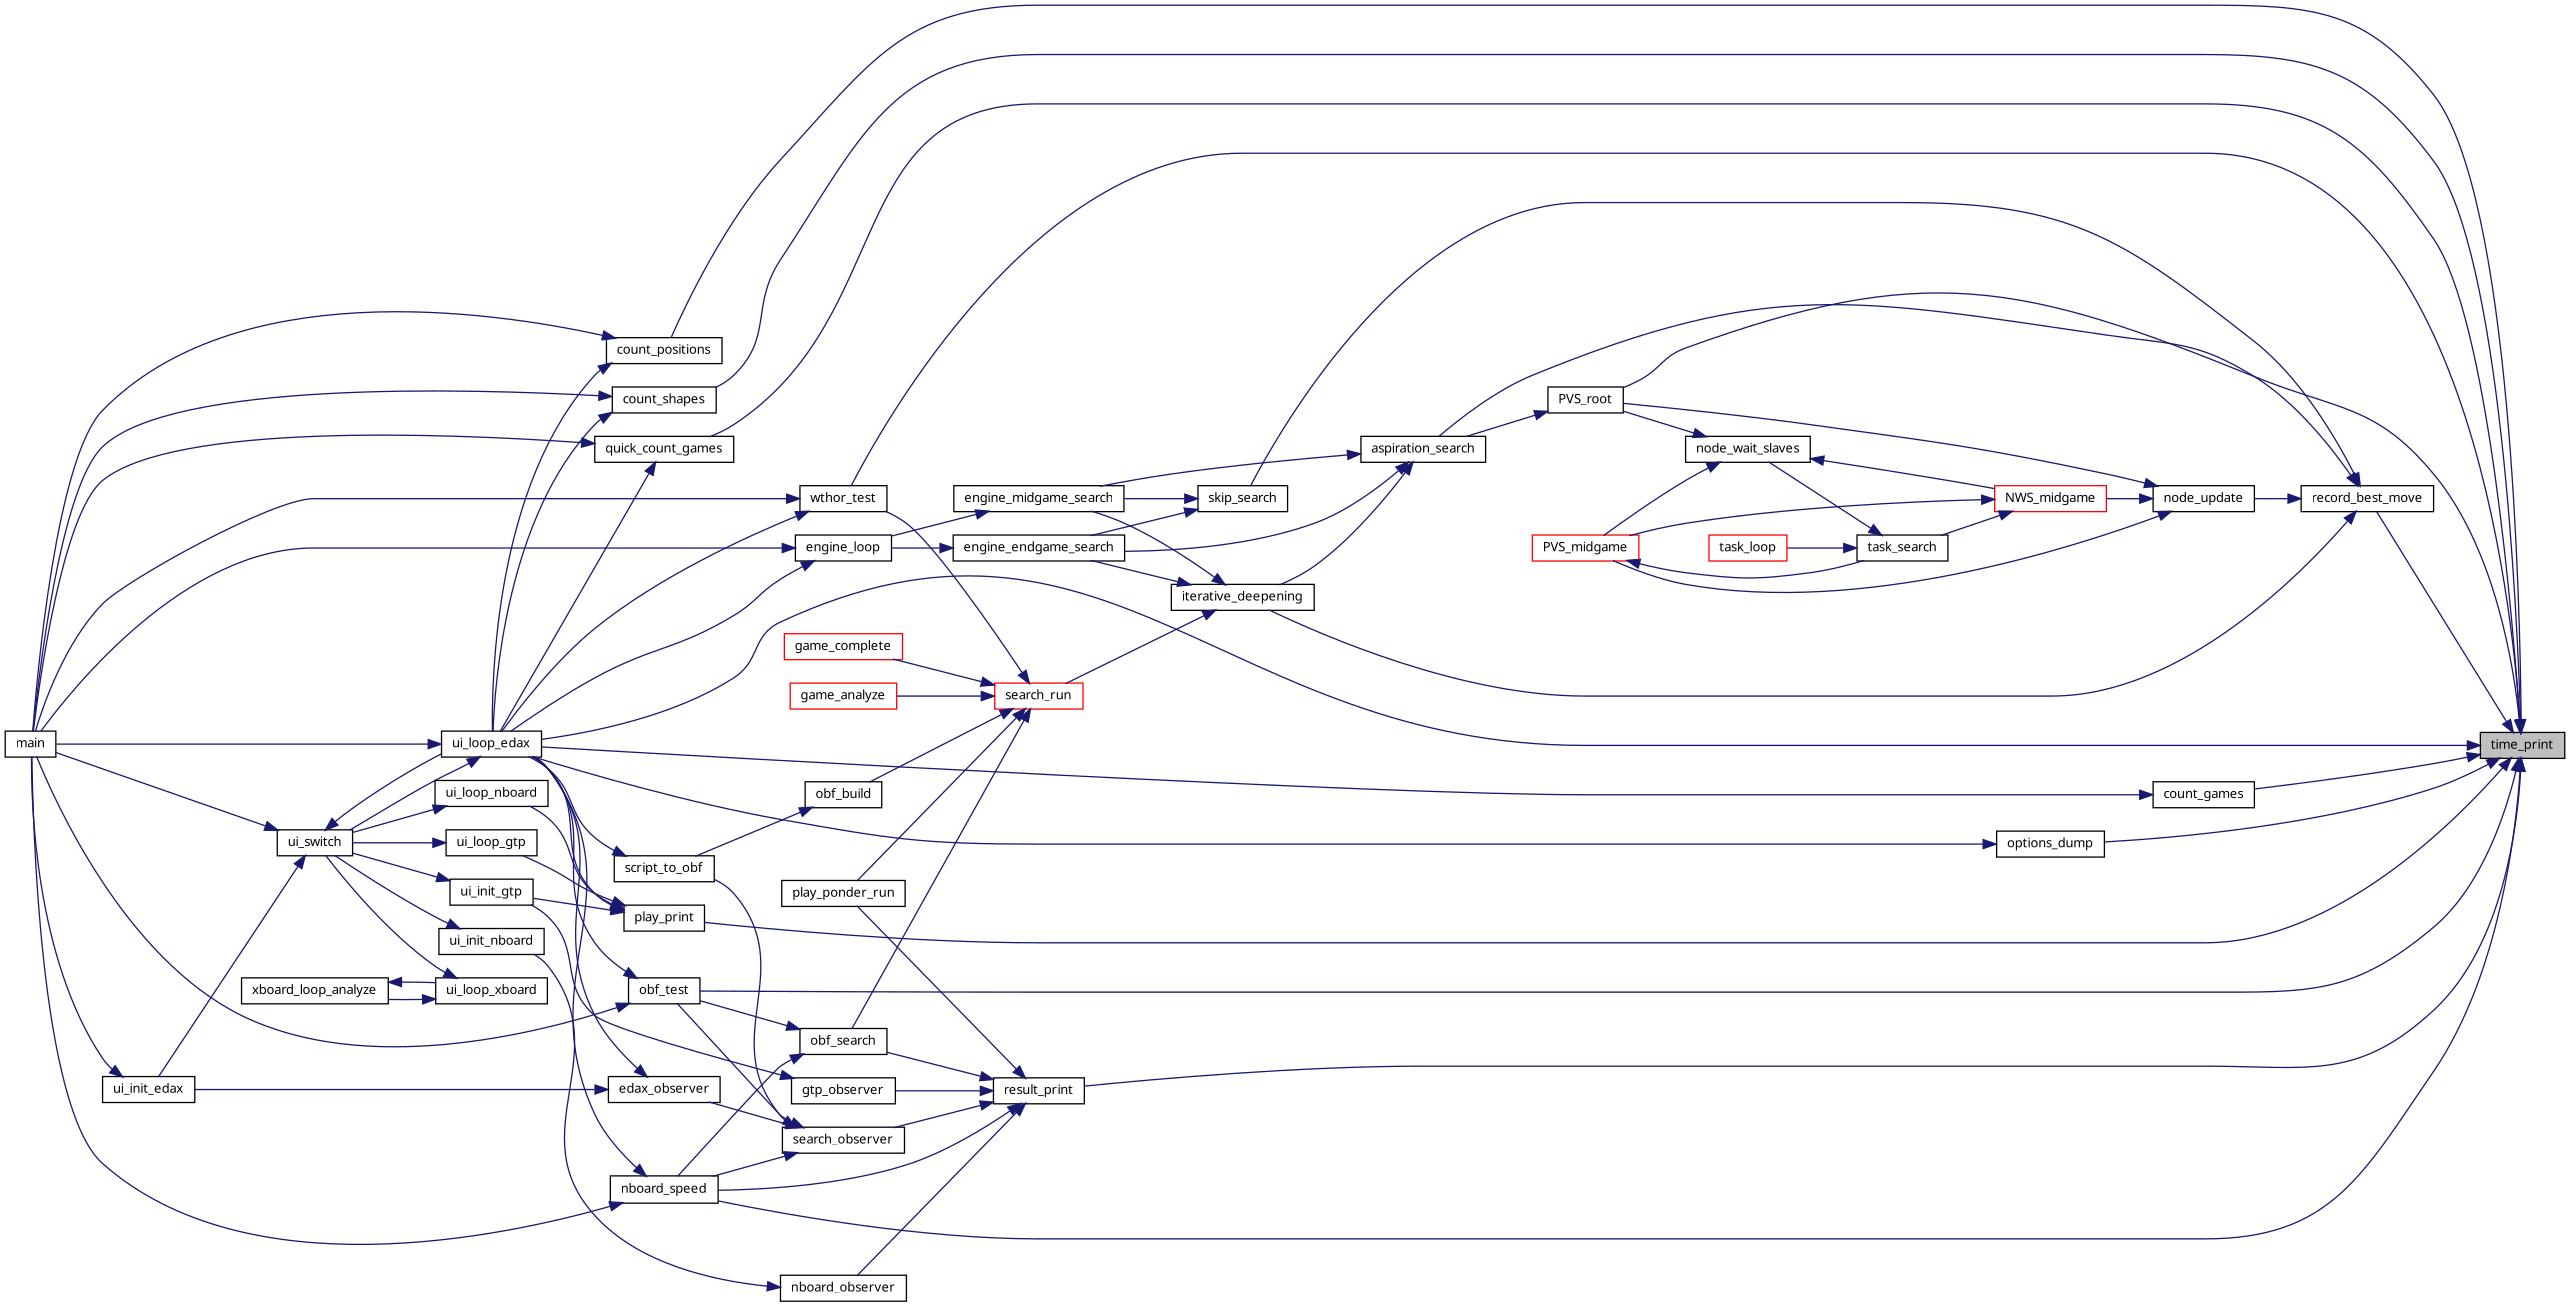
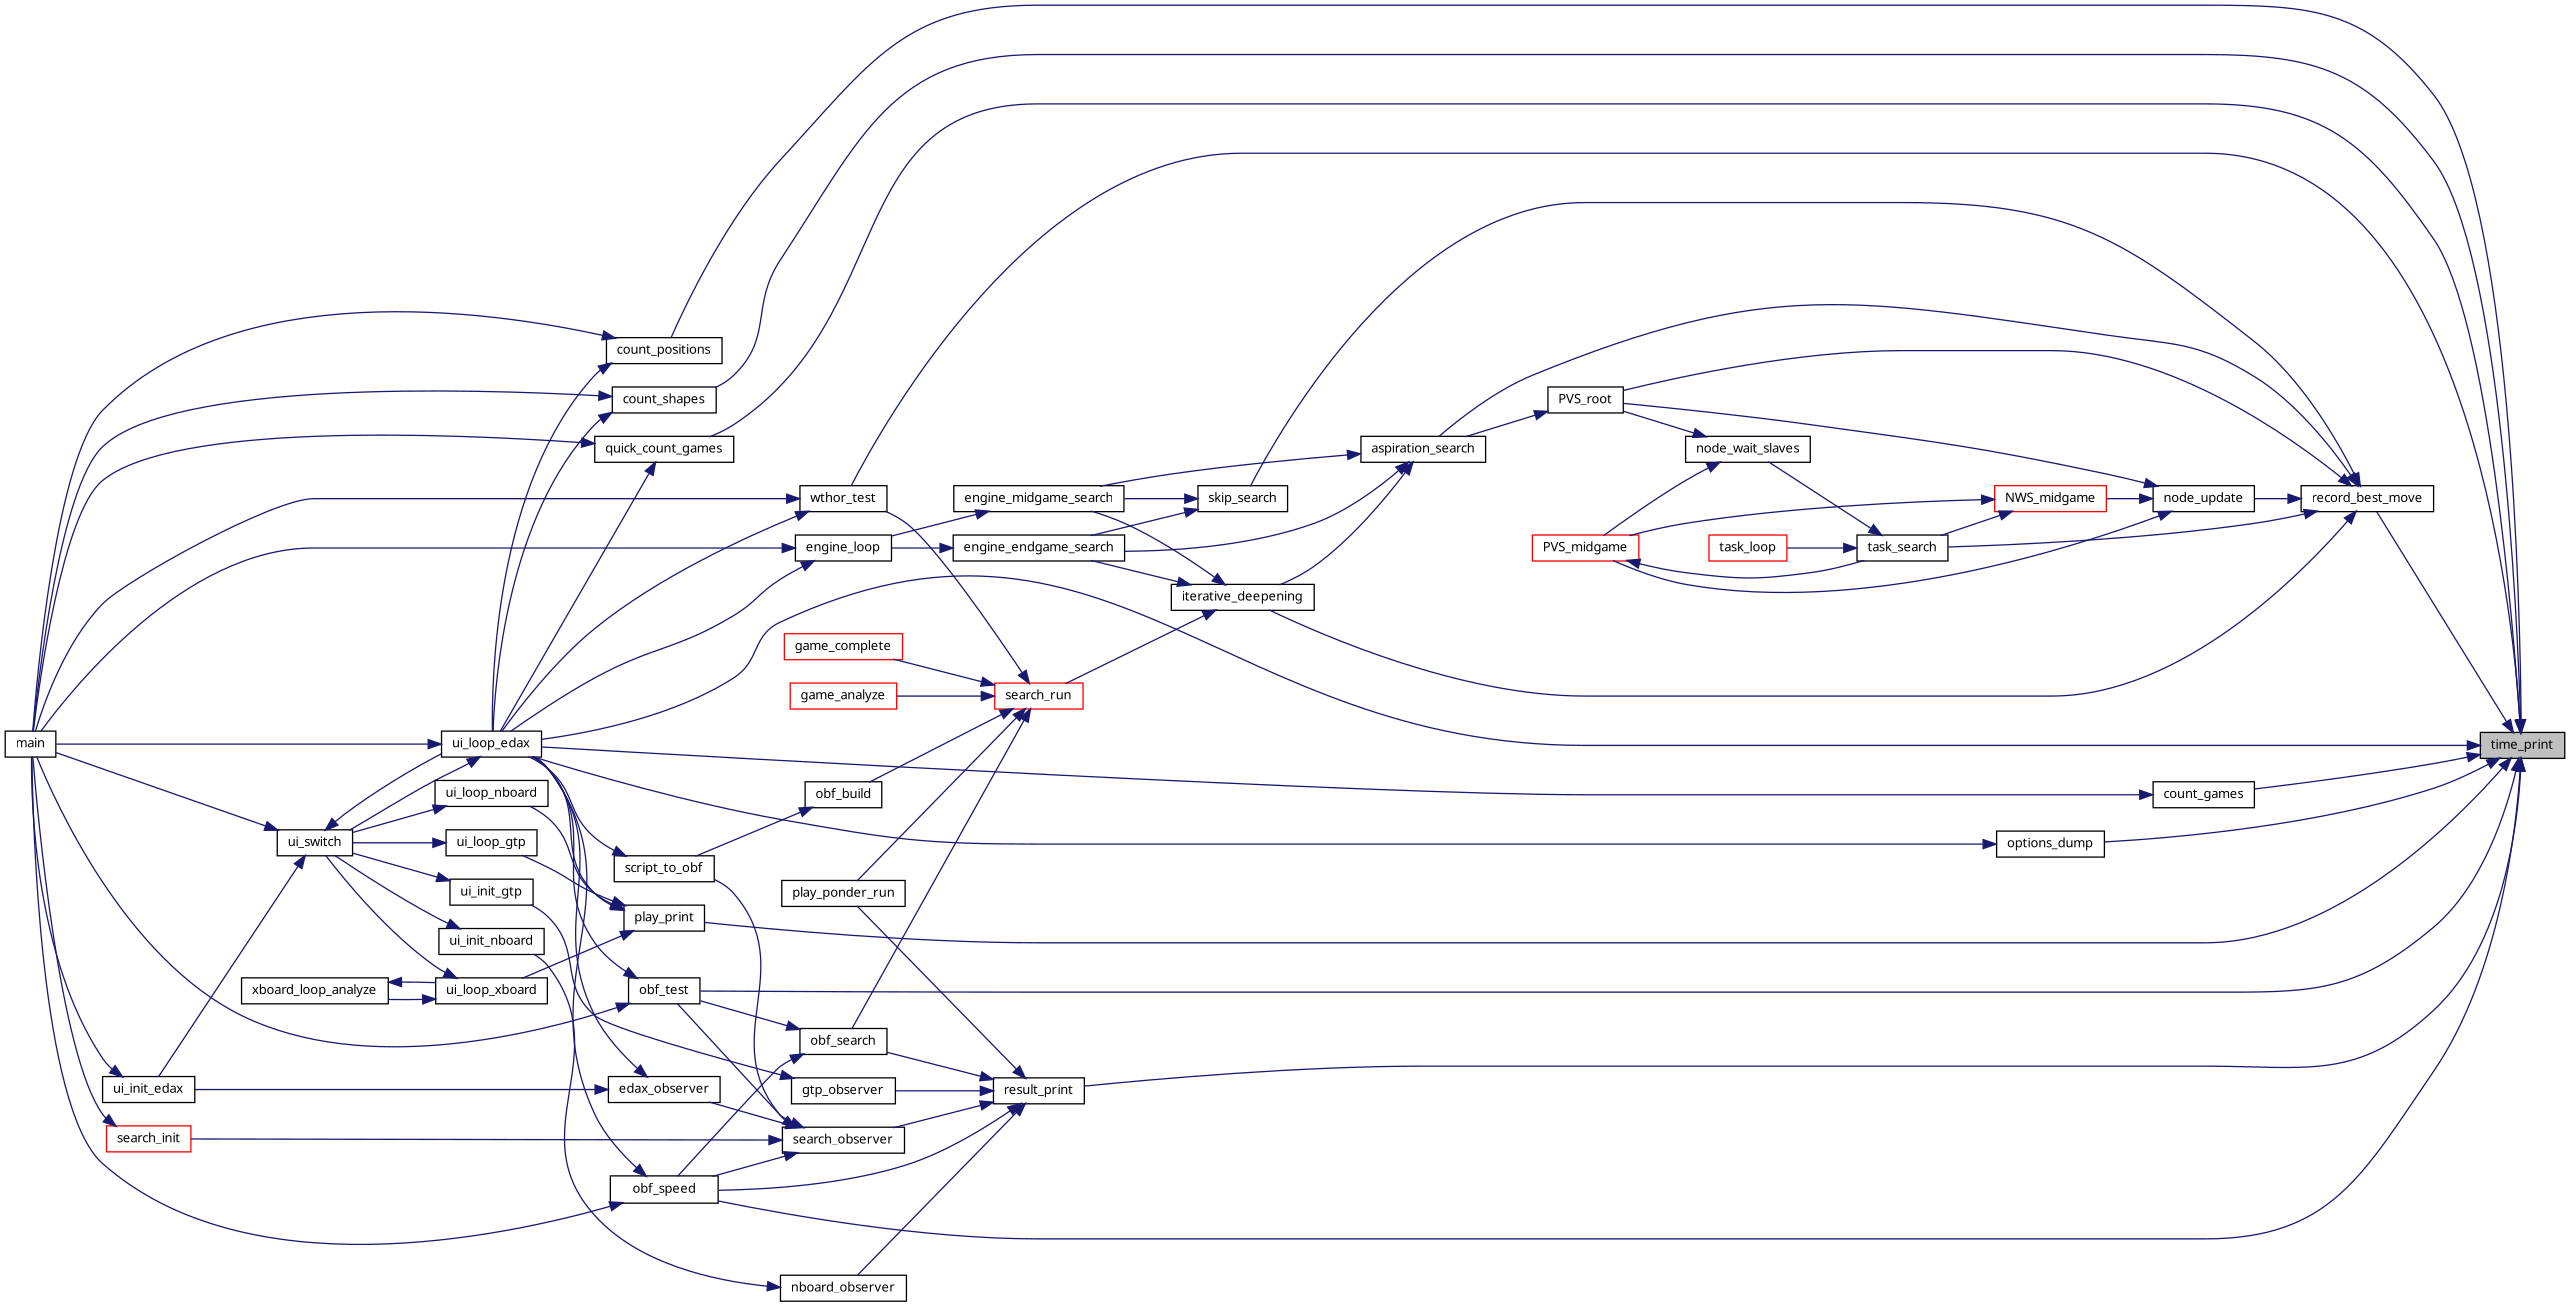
edge "PVS_root" -> "time_print": now "PVS_root" -> "record_best_move"
edge "NWS_midgame" -> "node_wait_slaves": removed
edge "task_search" -> "record_best_move": added
edge "ui_init_gtp" -> "play_print": now "ui_loop_xboard" -> "play_print"
node "search_init": added
node "nboard_speed": label "nboard_speed" -> "obf_speed"
